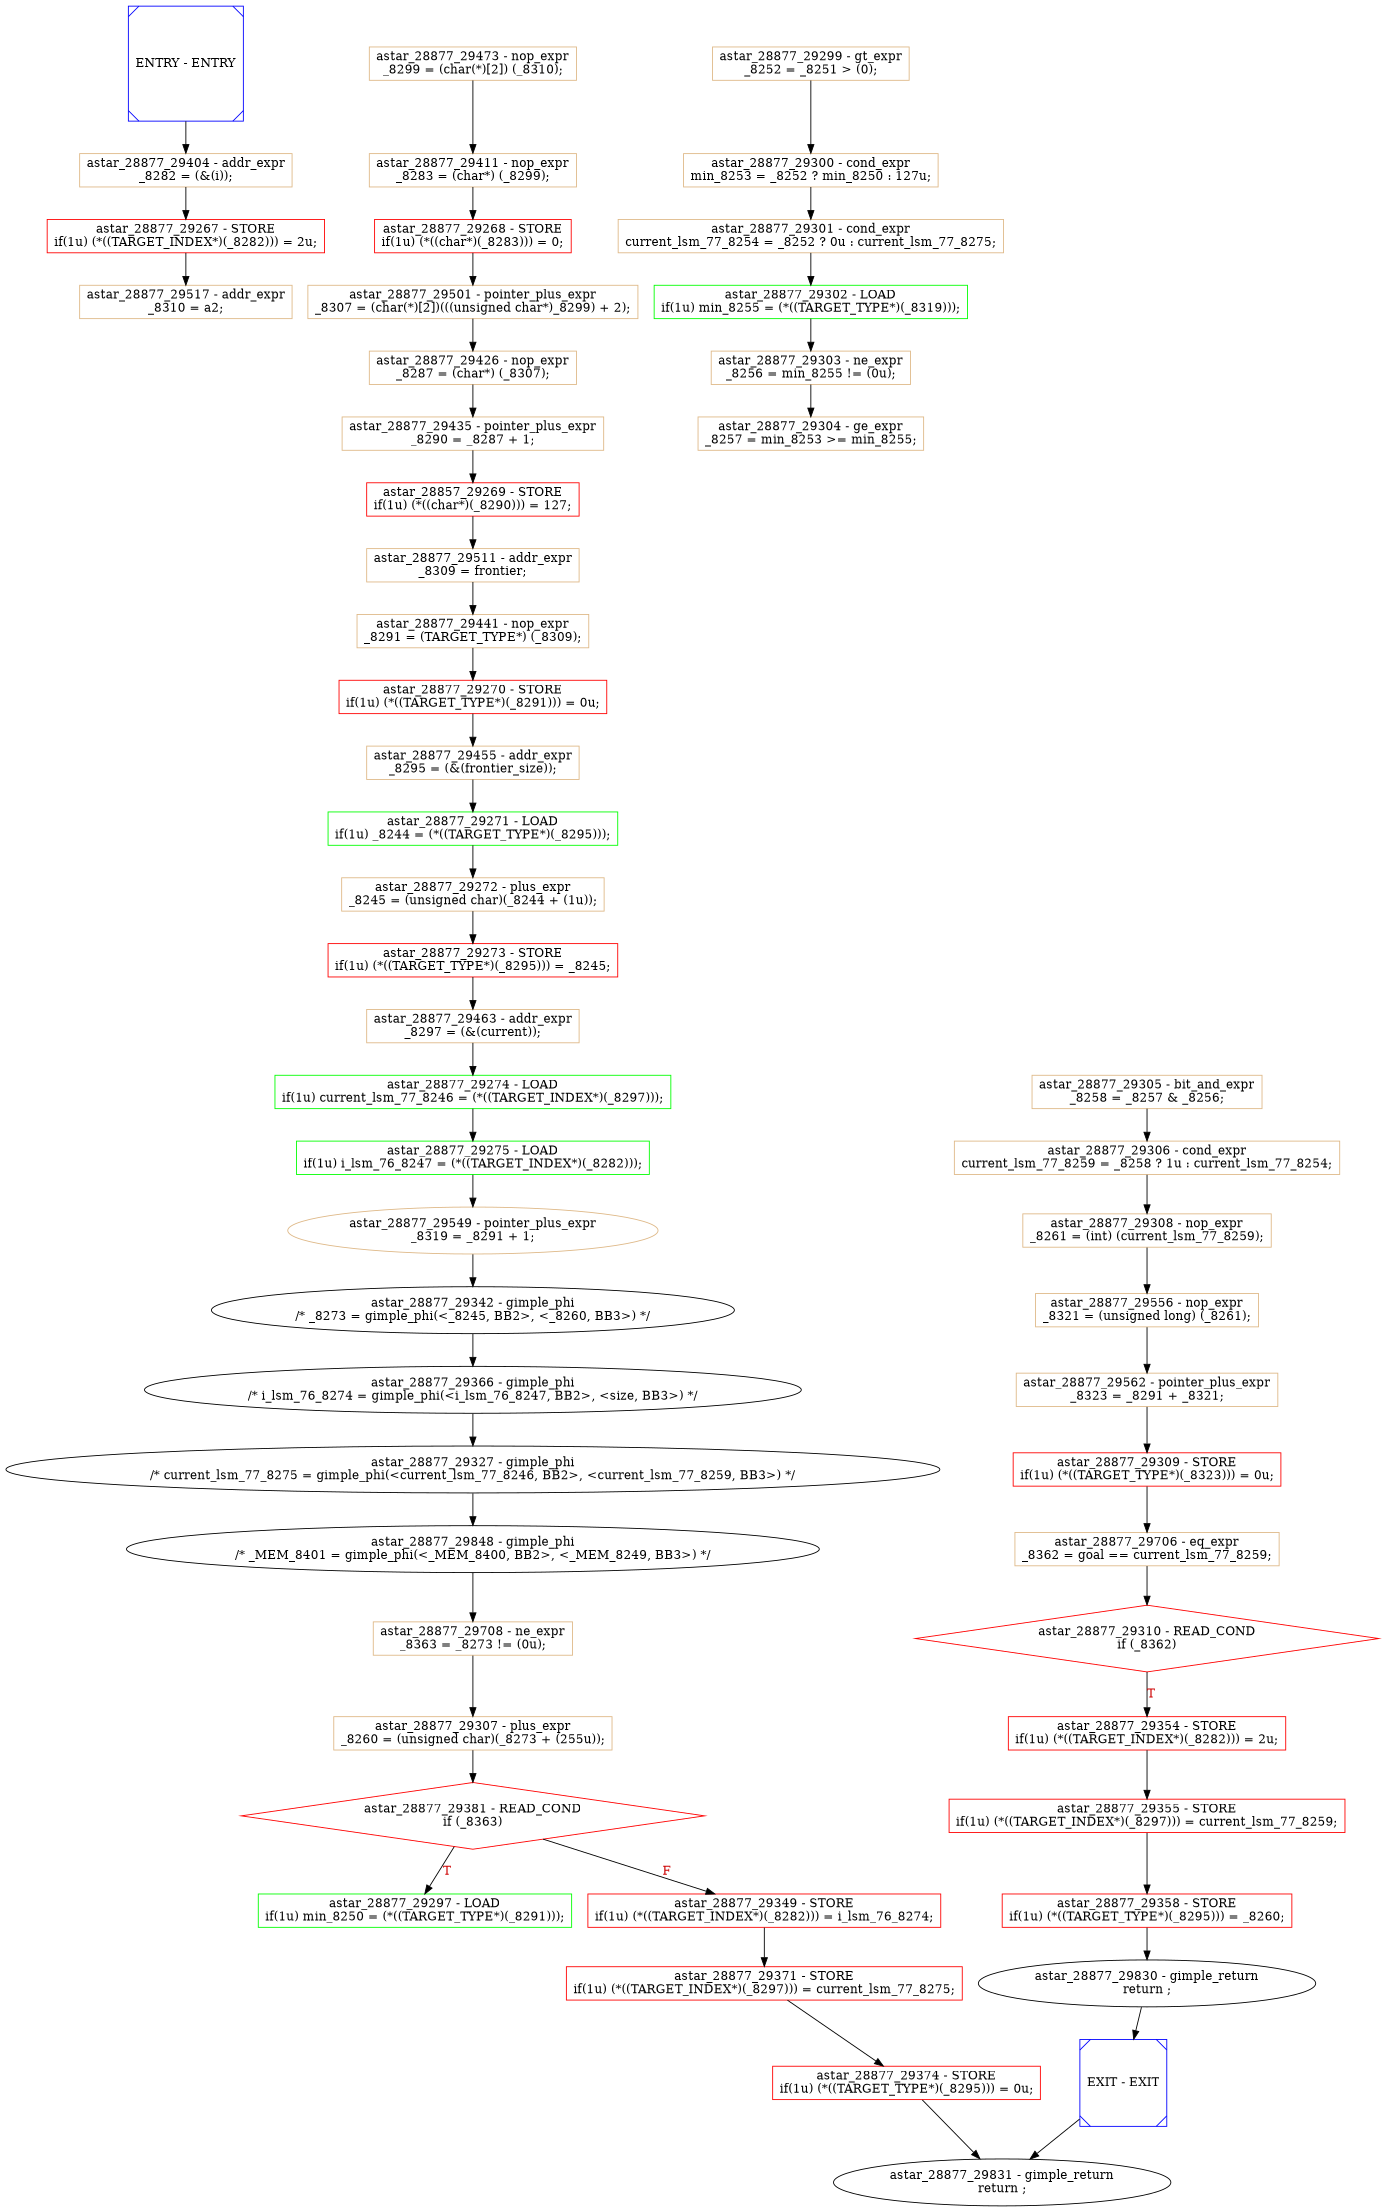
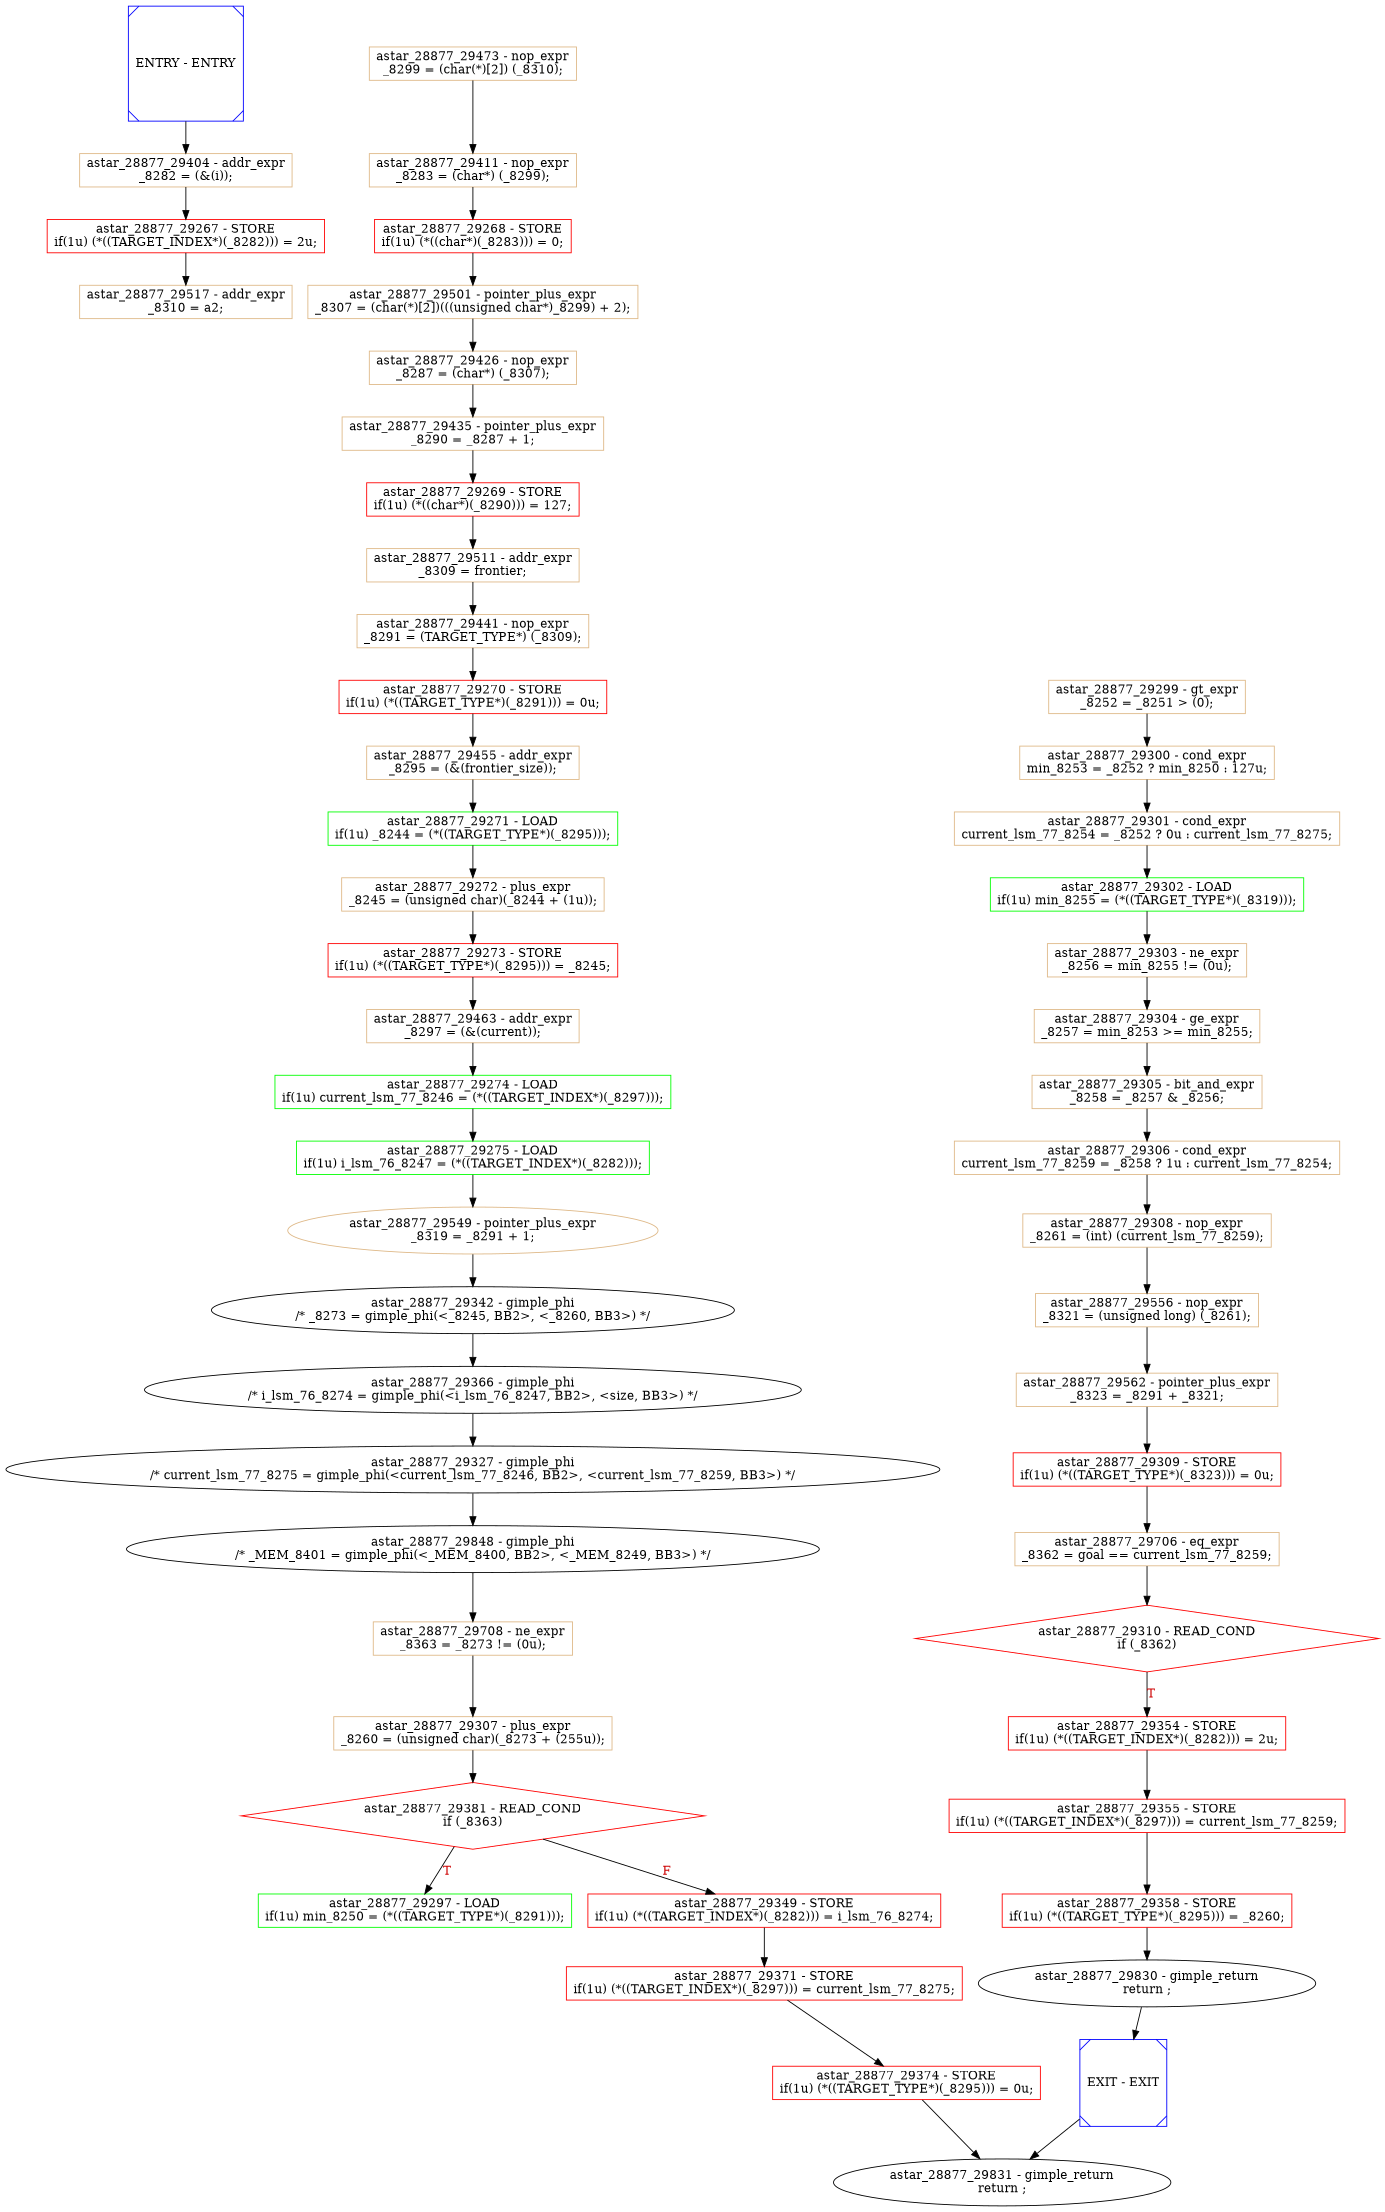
node "astar_28857_29269 - STORE if(1u) (*((char*)(_8290))) = 127;": label "astar_28857_29269 - STORE if(1u) (*((char*)(_8290))) = 127;" -> "astar_28877_29269 - STORE if(1u) (*((char*)(_8290))) = 127;"
edge "astar_28877_29304 - ge_expr _8257 = min_8253 >= min_8255;" -> "astar_28877_29305 - bit_and_expr _8258 = _8257 & _8256;": added
